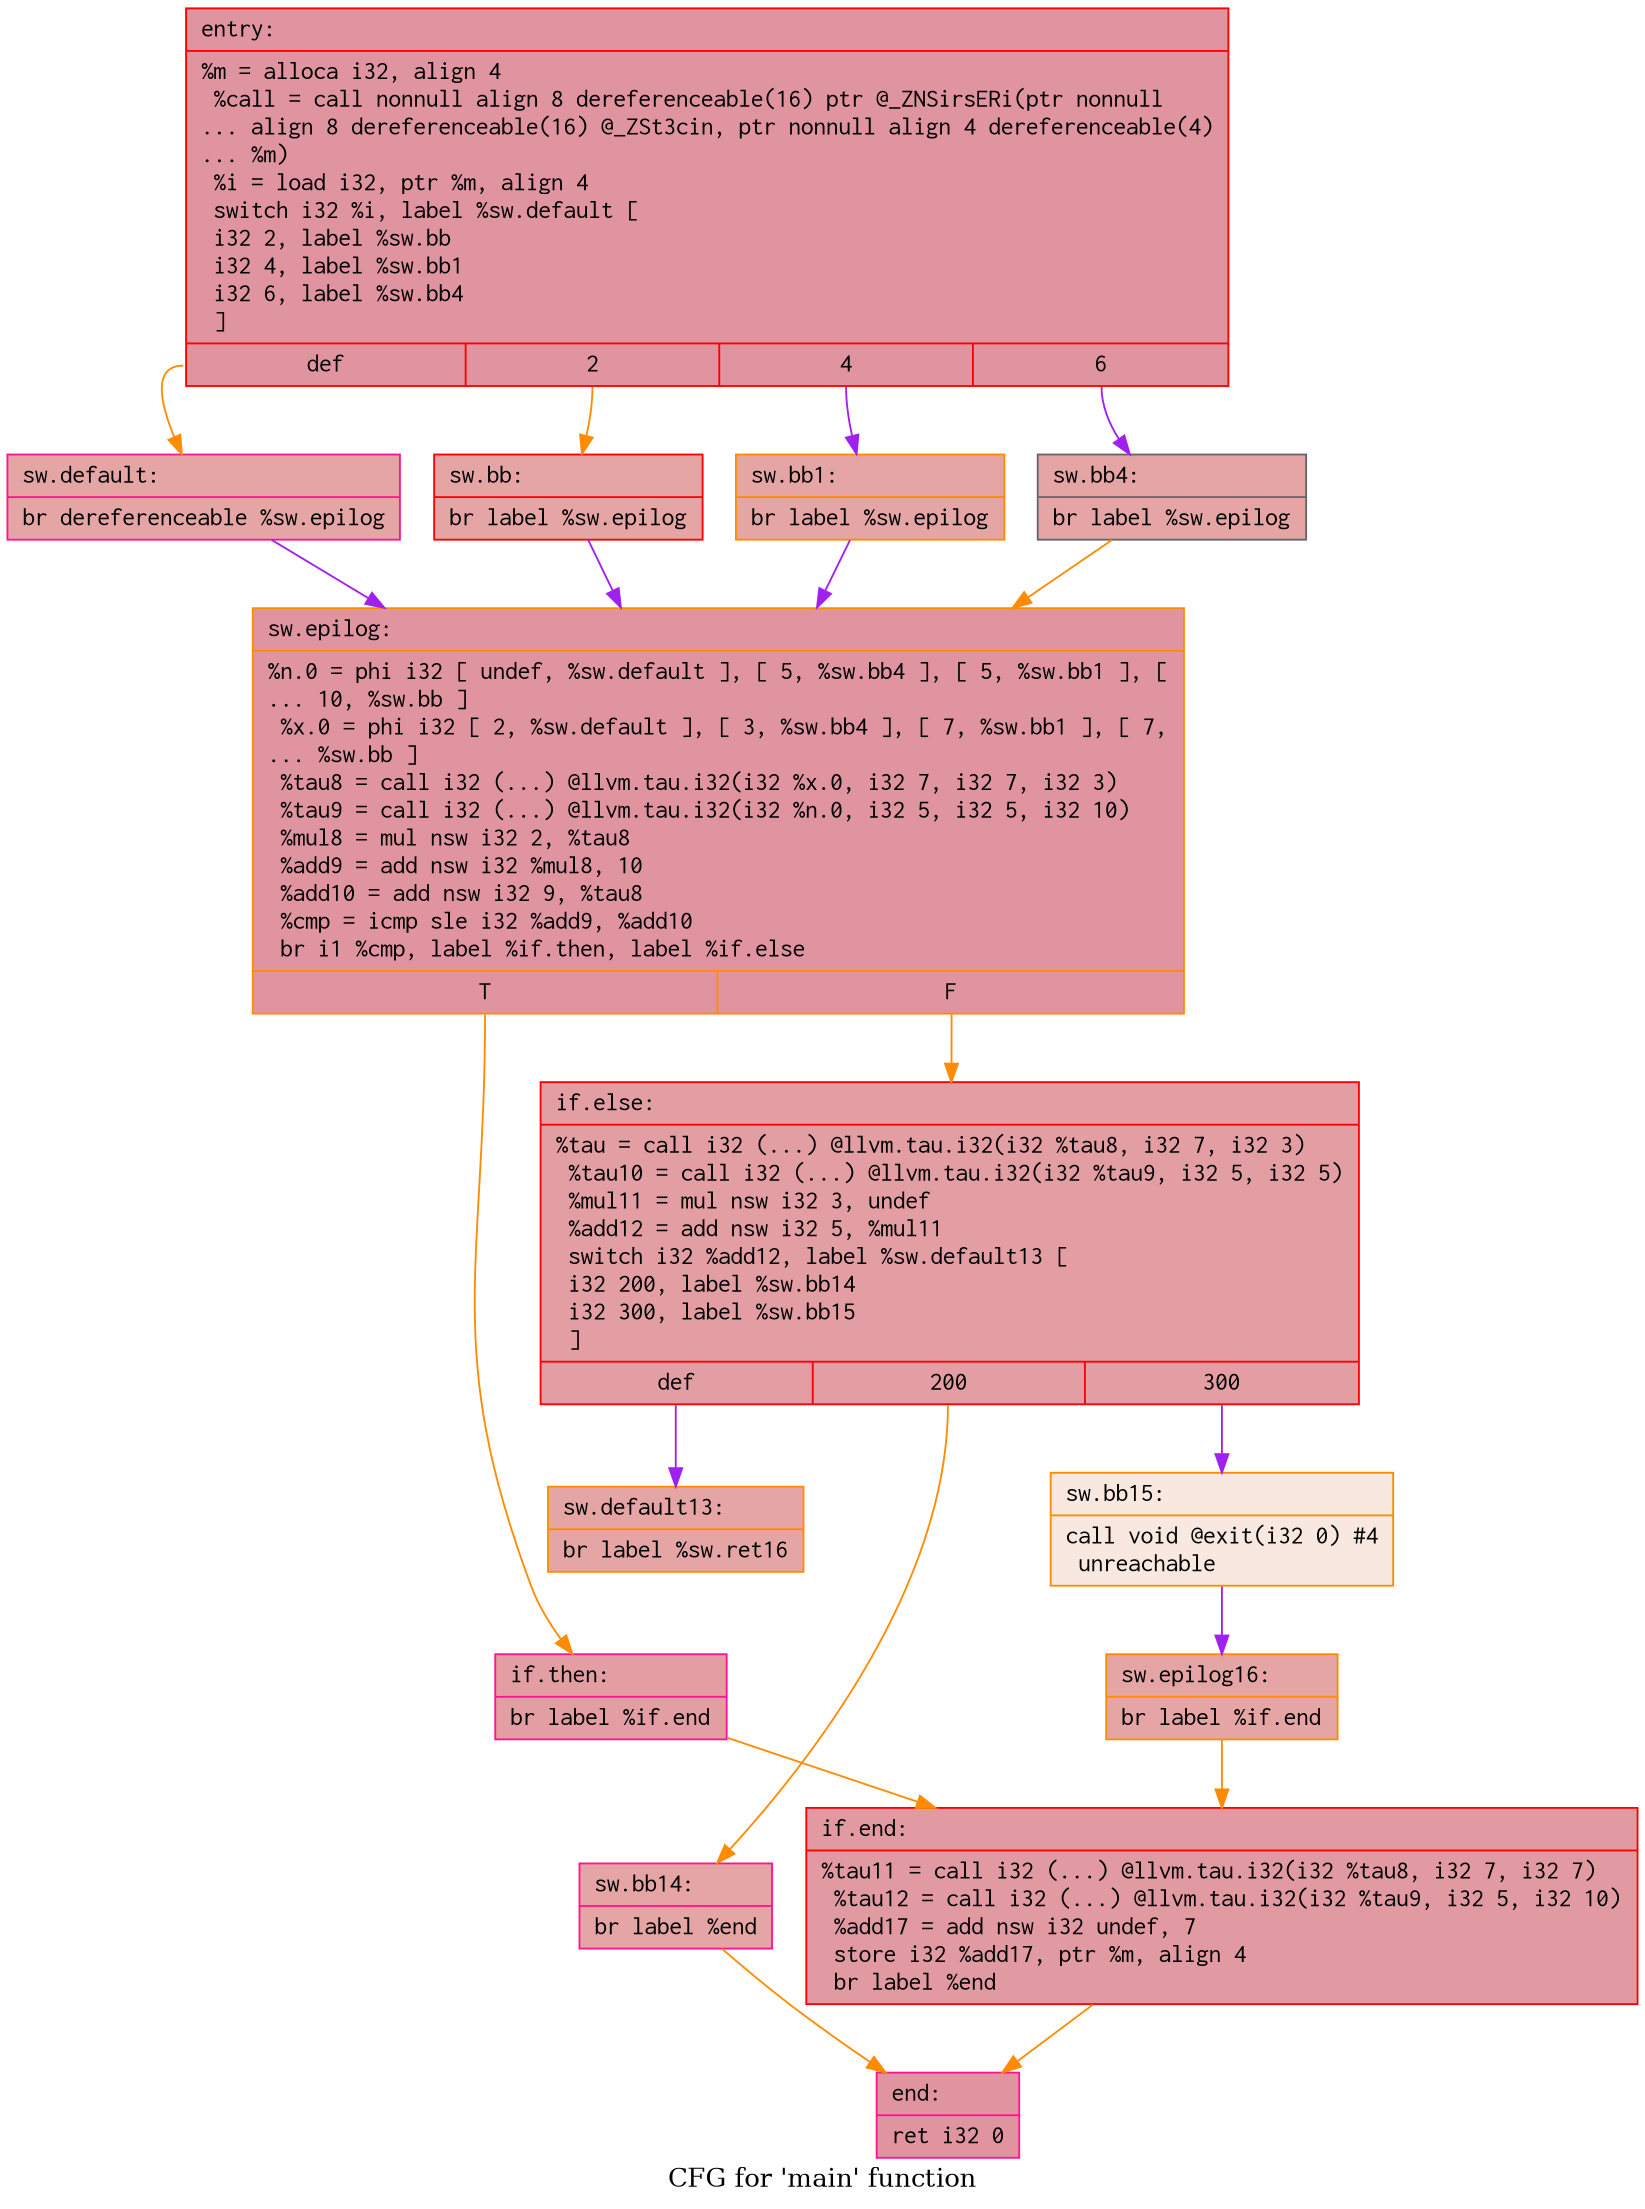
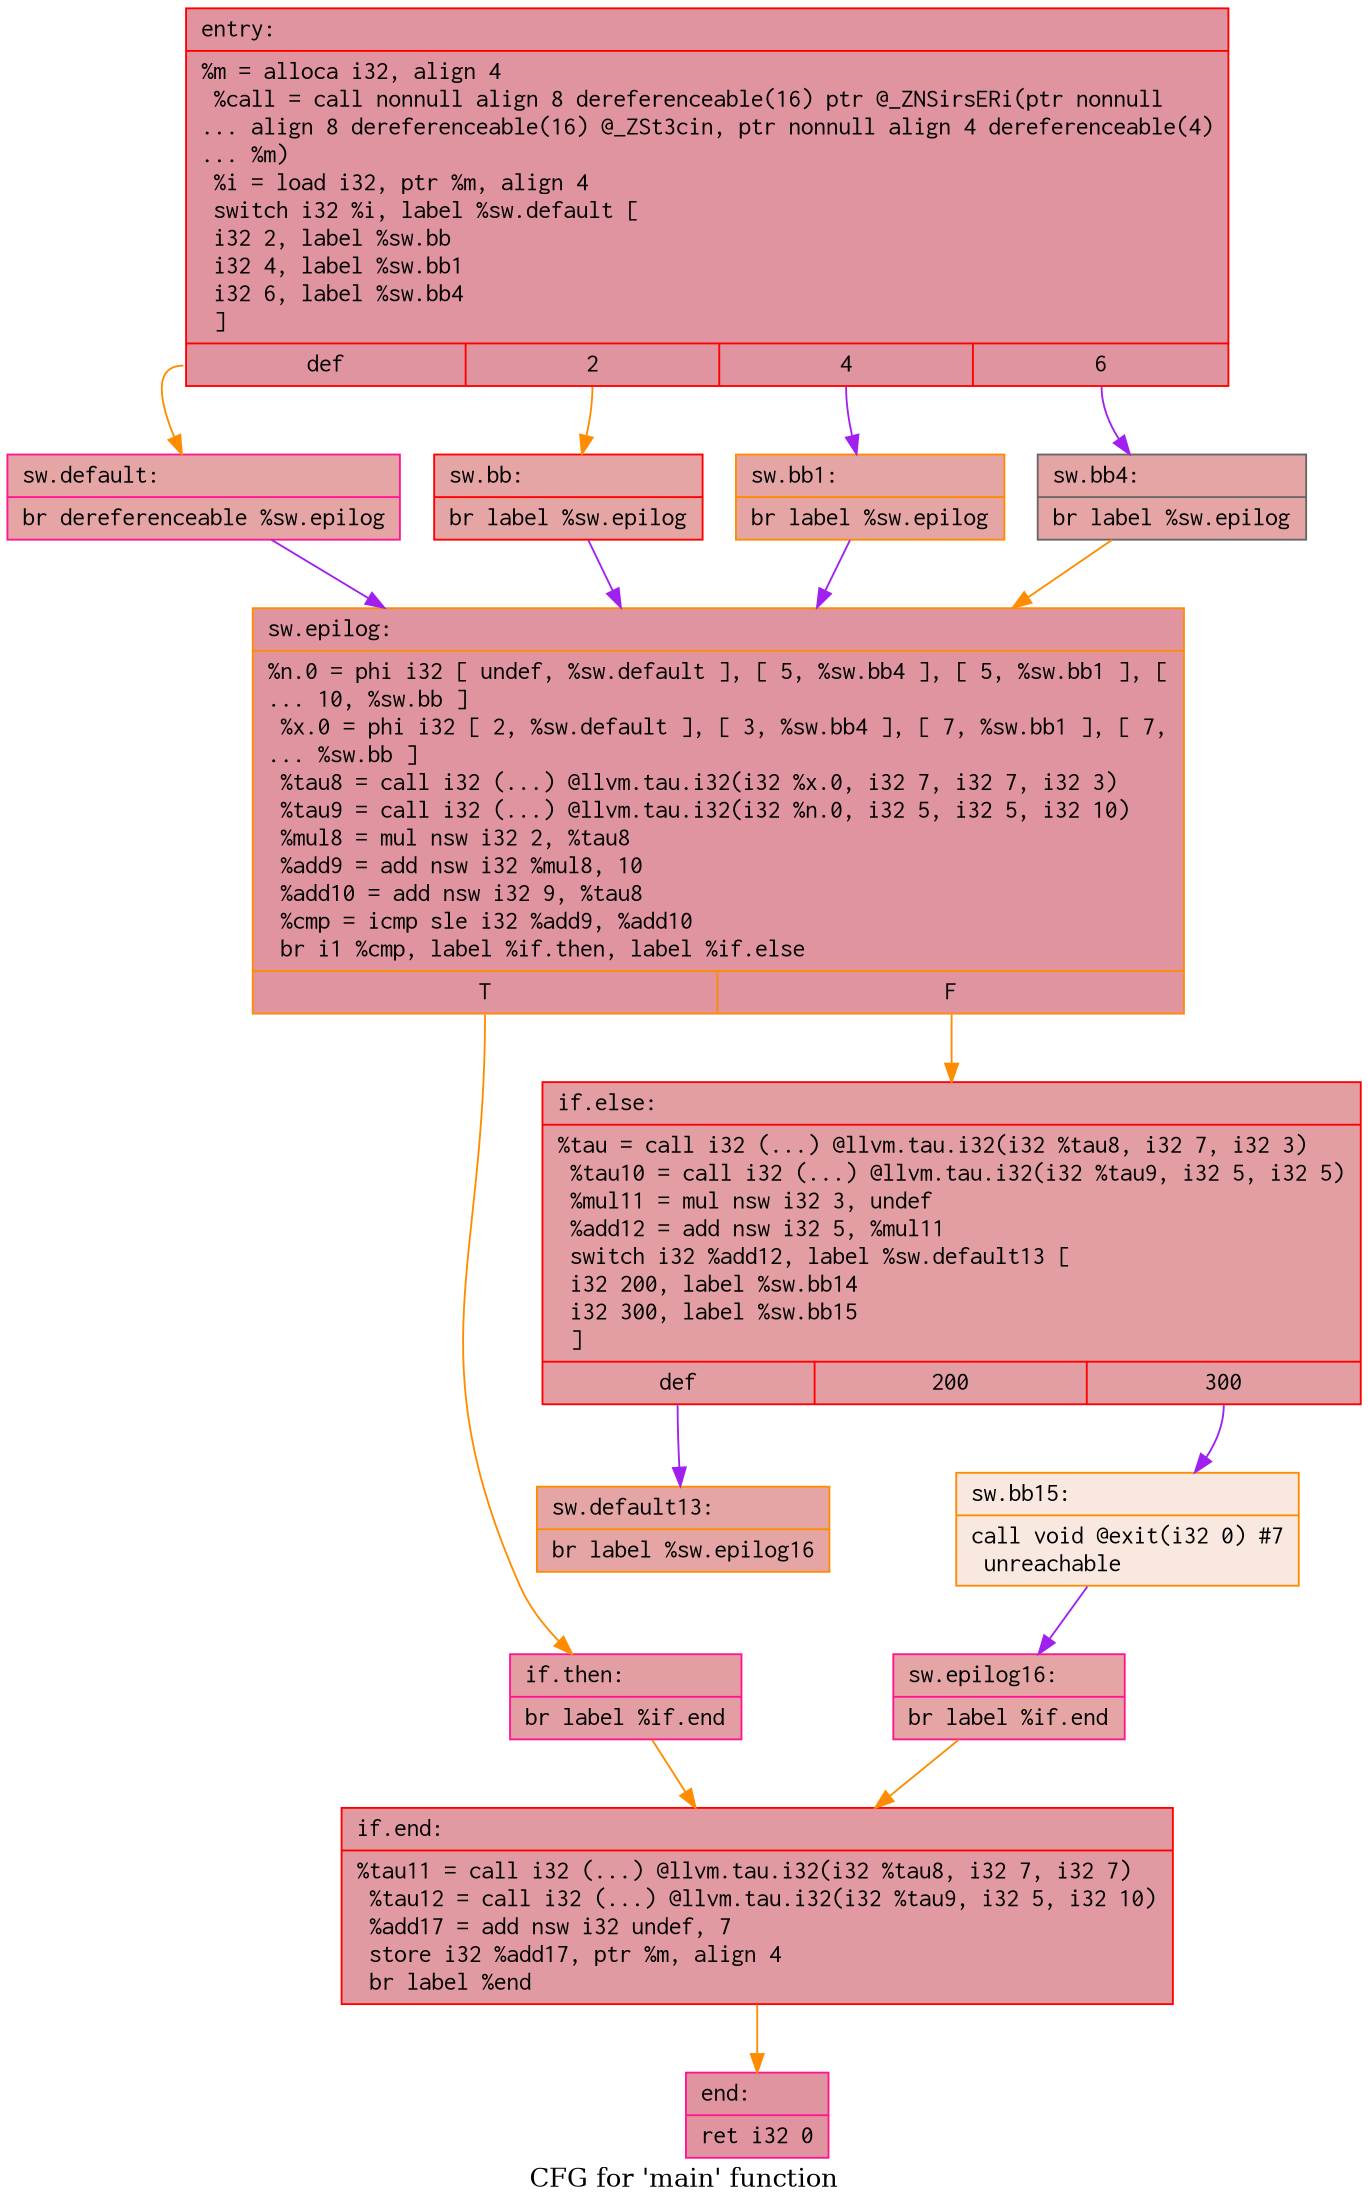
node "sw.bb15:": text "call void @exit(i32 0) #4" -> "call void @exit(i32 0) #7"
node "sw.default13:": text "br label %sw.ret16" -> "br label %sw.epilog16"
node "sw.epilog16:": color darkorange -> deeppink
node "sw.bb14:": removed
